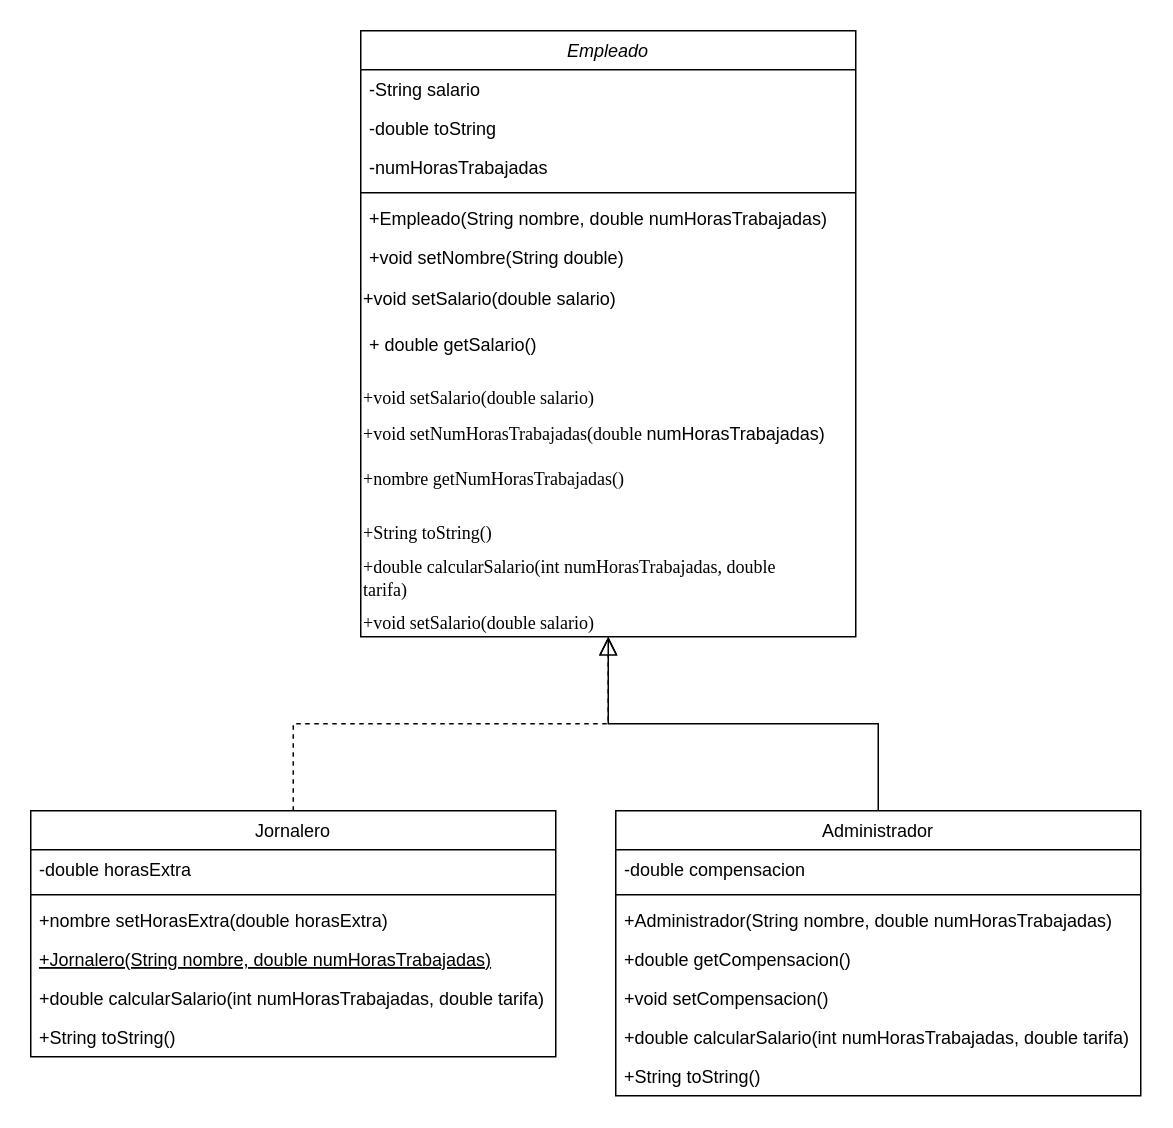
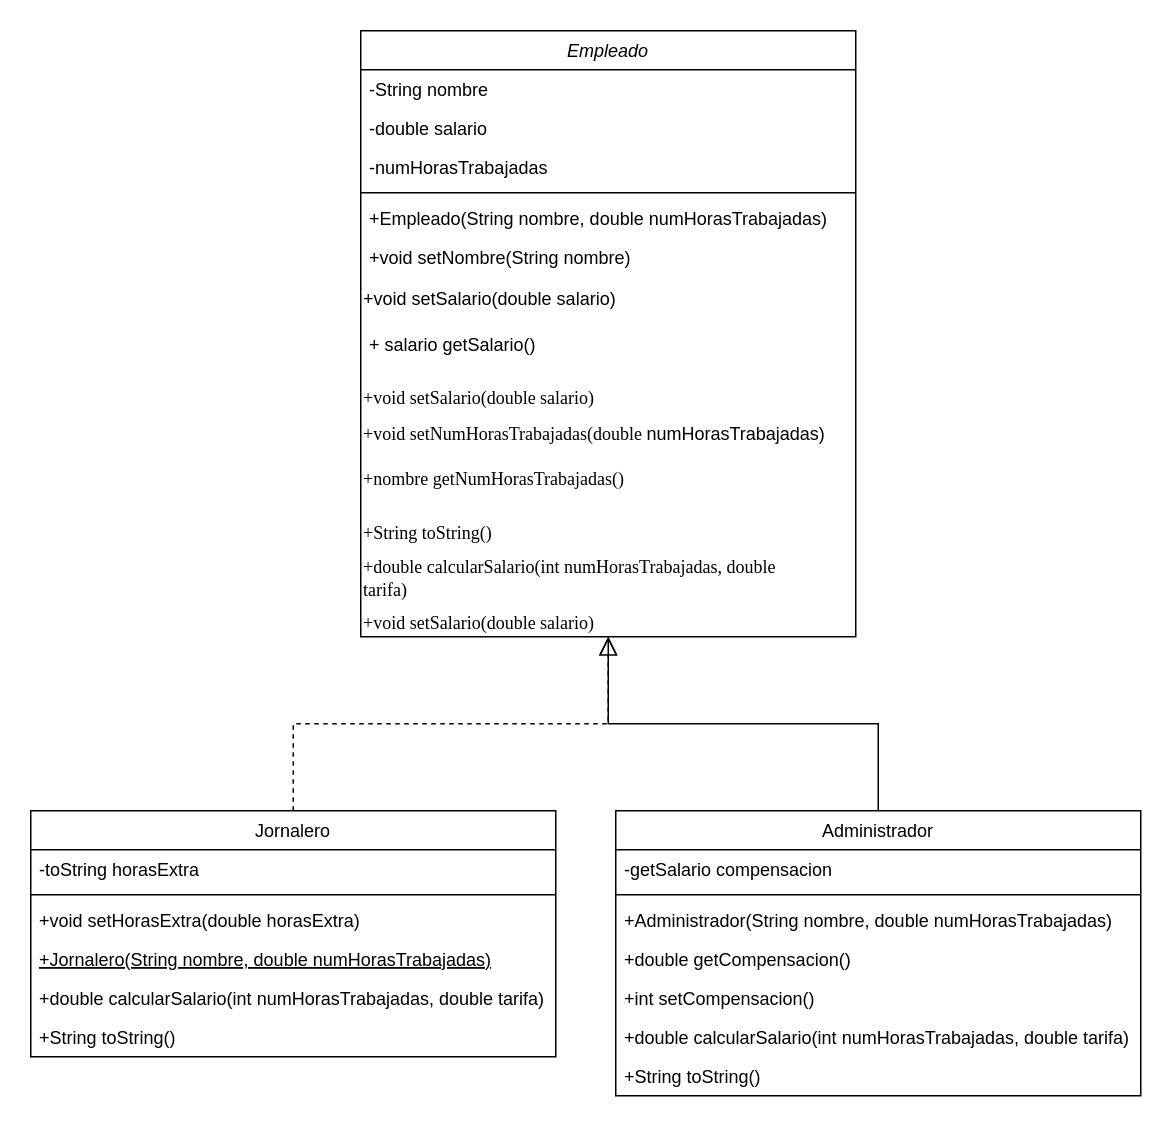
node "-String salario": label "-String salario" -> "-String nombre"
node "-double toString": label "-double toString" -> "-double salario"
node "+void setNombre(String double)": label "+void setNombre(String double)" -> "+void setNombre(String nombre)"
node "+ double getSalario()": label "+ double getSalario()" -> "+ salario getSalario()"
node "-double horasExtra": label "-double horasExtra" -> "-toString horasExtra"
node "-double compensacion": label "-double compensacion" -> "-getSalario compensacion"
node "+nombre setHorasExtra(double horasExtra)": label "+nombre setHorasExtra(double horasExtra)" -> "+void setHorasExtra(double horasExtra)"
node "+void setCompensacion()": label "+void setCompensacion()" -> "+int setCompensacion()"
